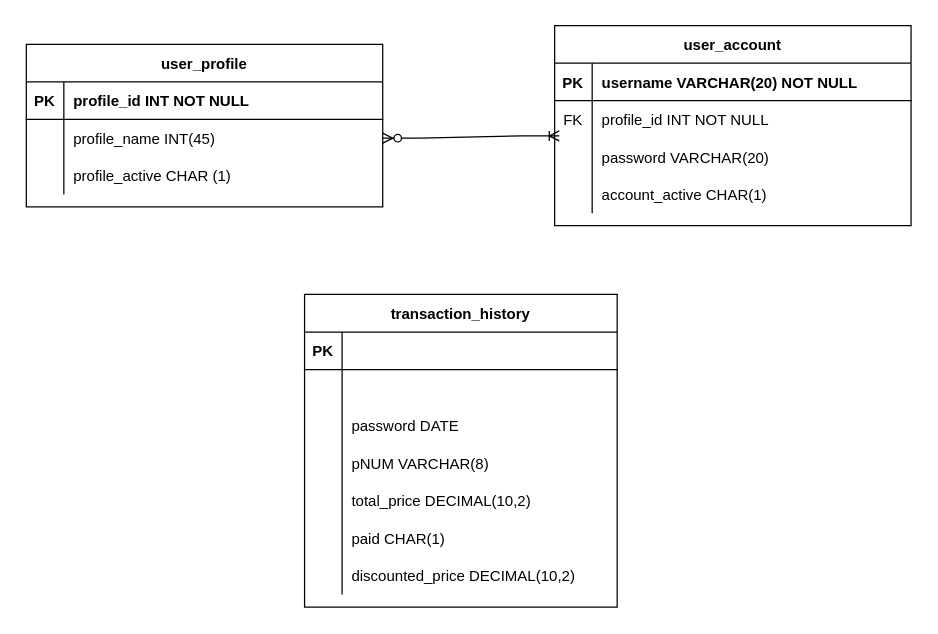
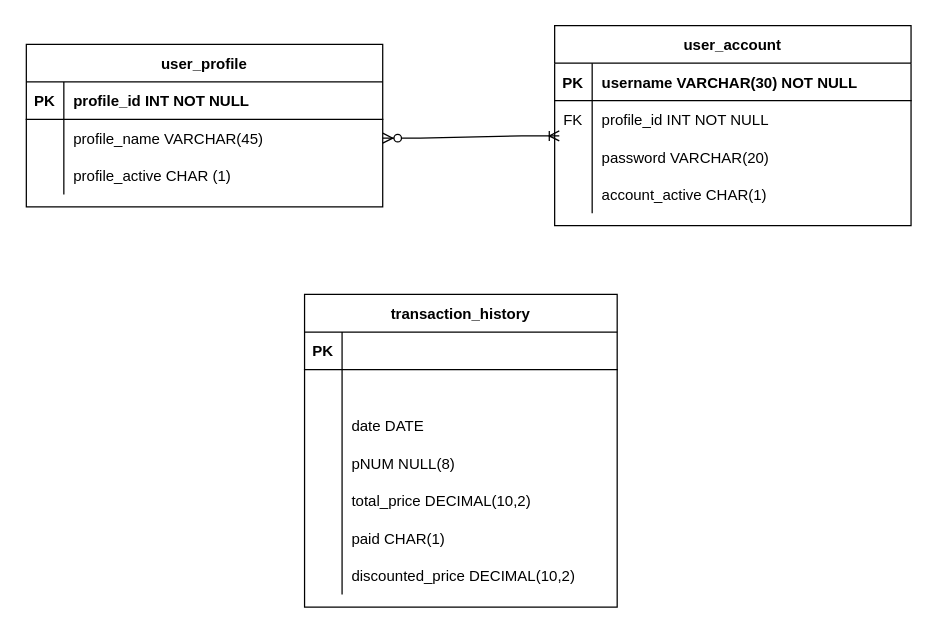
node "username VARCHAR(20) NOT NULL": label "username VARCHAR(20) NOT NULL" -> "username VARCHAR(30) NOT NULL"
node "profile_name INT(45)": label "profile_name INT(45)" -> "profile_name VARCHAR(45)"
node "password DATE": label "password DATE" -> "date DATE"
node "pNUM VARCHAR(8)": label "pNUM VARCHAR(8)" -> "pNUM NULL(8)"
